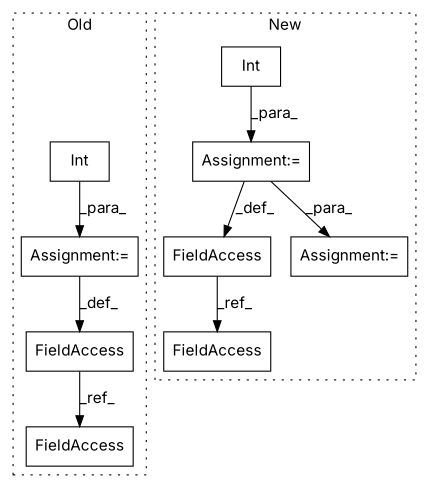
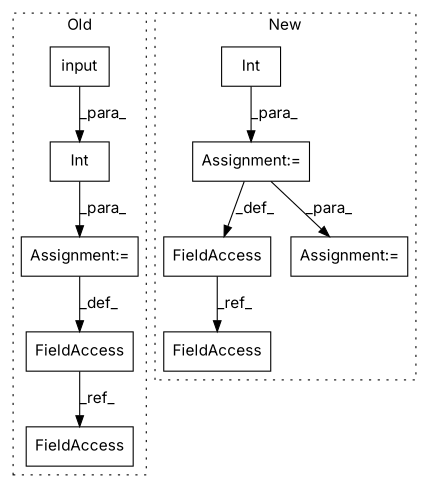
node "input": added
